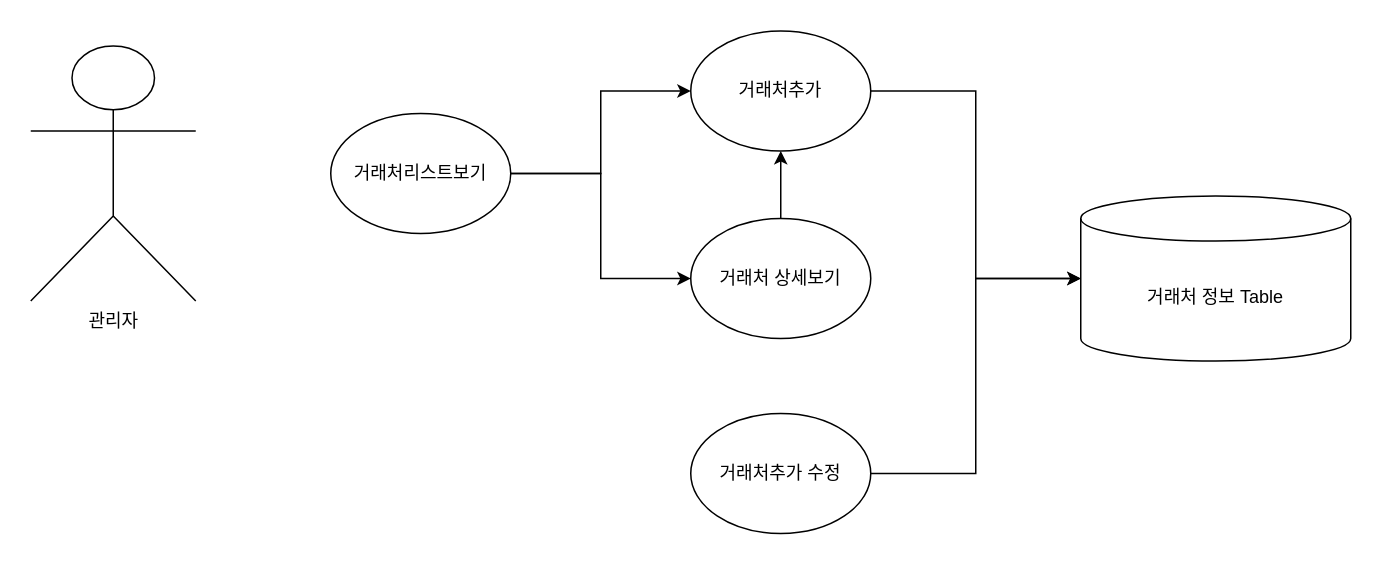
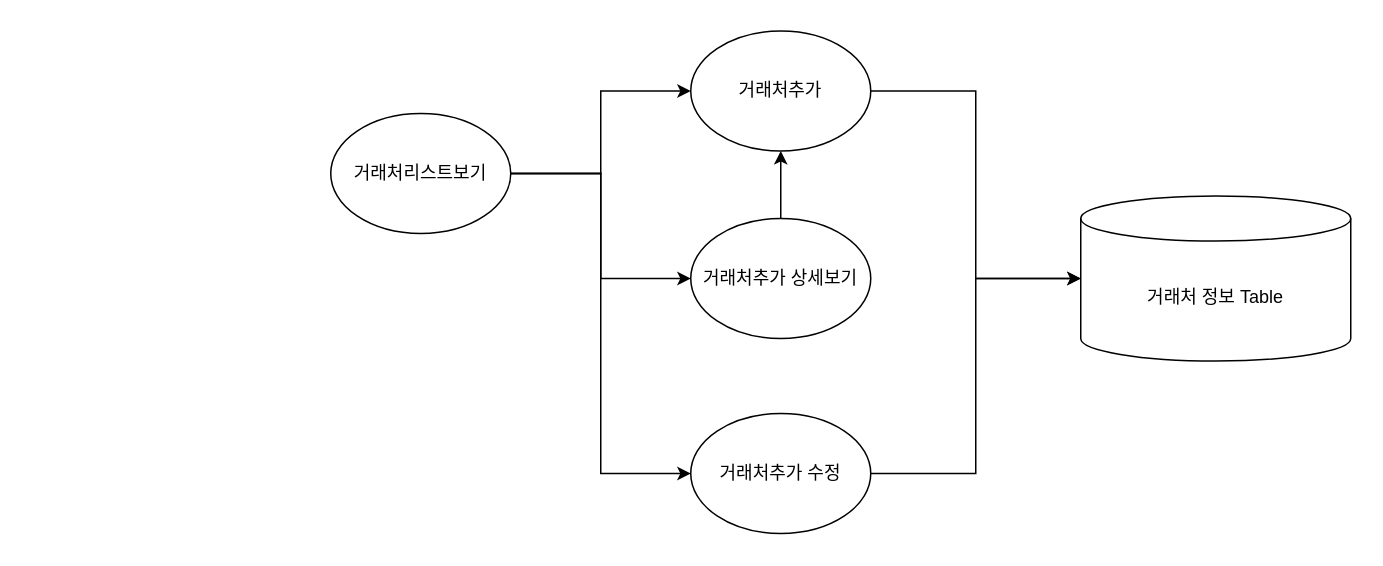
node "관리자": removed
node "거래처 상세보기": label "거래처 상세보기" -> "거래처추가 상세보기"
edge "거래처리스트보기" -> "거래처추가 수정": added
